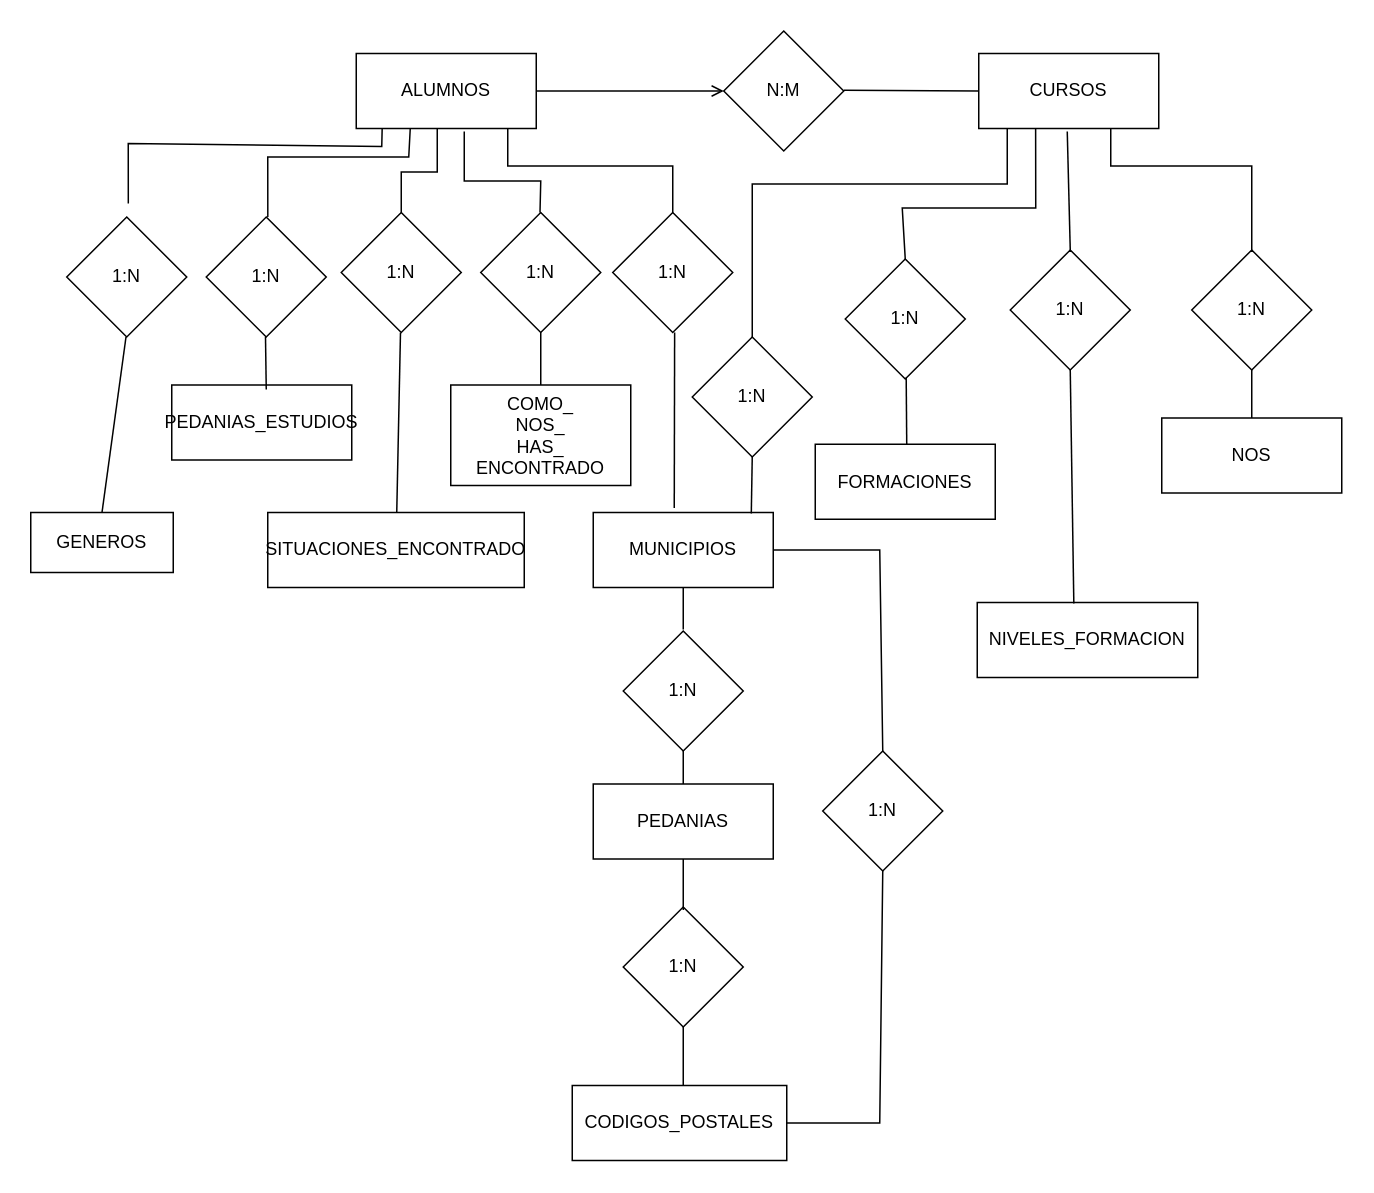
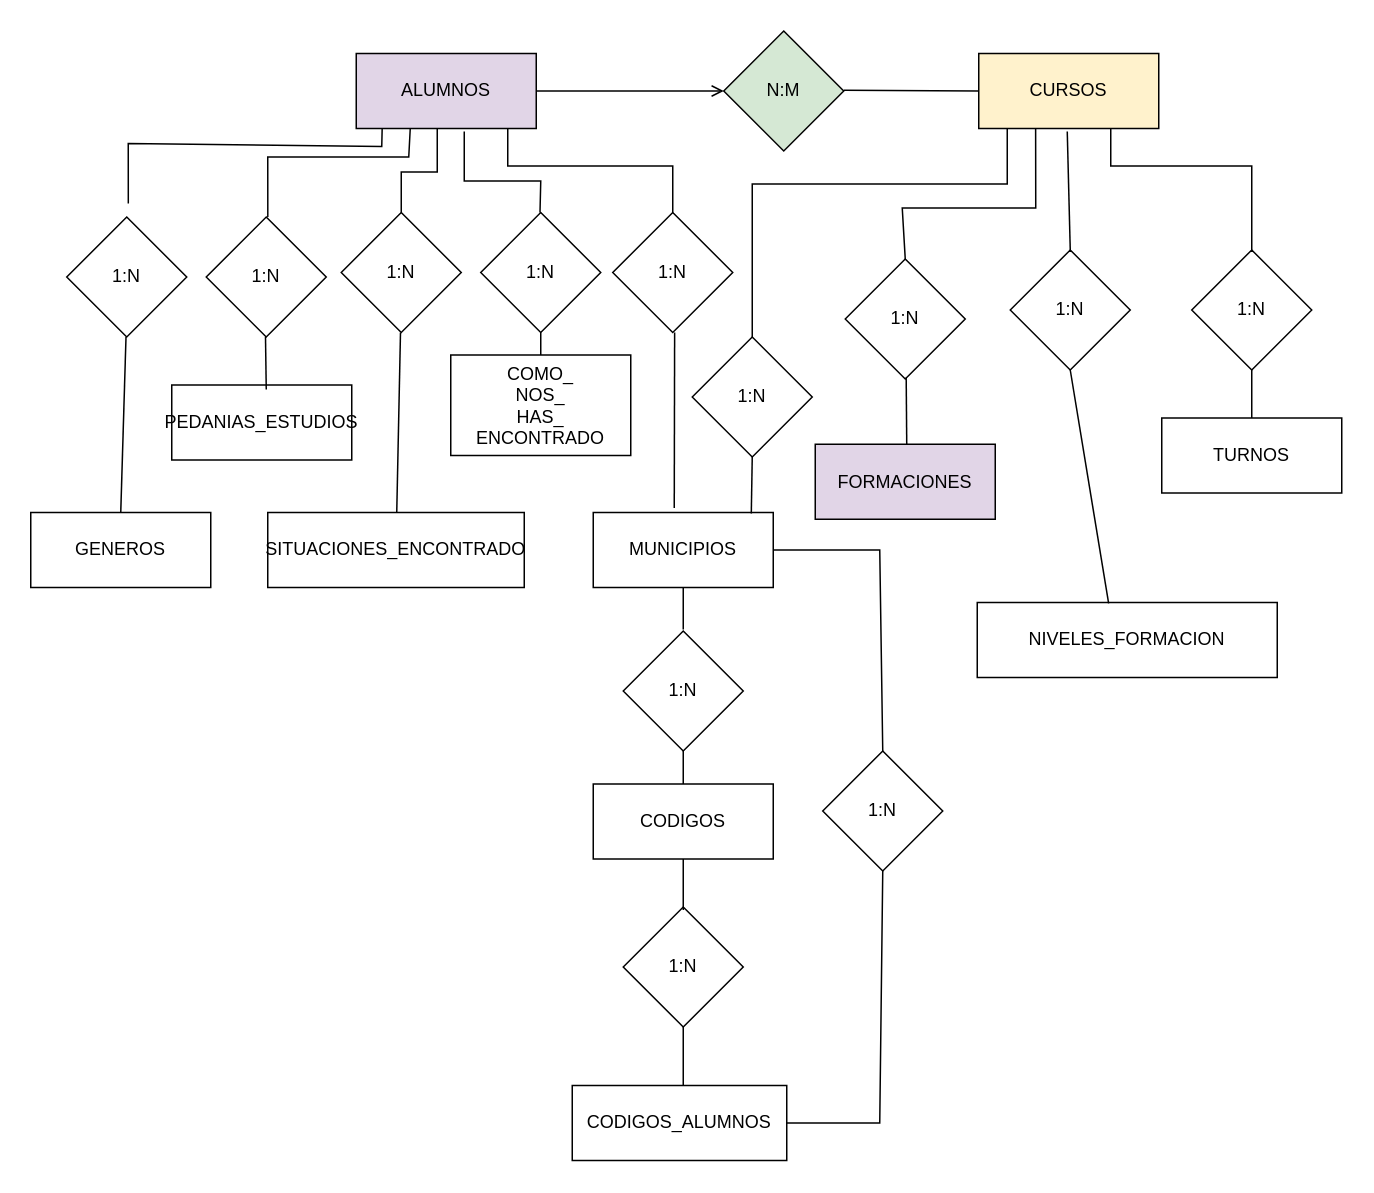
node "ALUMNOS": fillcolor #ffffff -> #e1d5e7
node "N:M": fillcolor #ffffff -> #d5e8d4
node "CURSOS": fillcolor #ffffff -> #fff2cc
node "COMO_ NOS_ HAS_ ENCONTRADO": moved (541, 435) -> (541, 405)
node "NOS": label "NOS" -> "TURNOS"
node "FORMACIONES": fillcolor #ffffff -> #e1d5e7
node "GENEROS": size 143x60 -> 180x75
node "NIVELES_FORMACION": size 221x75 -> 300x75
node "PEDANIAS": label "PEDANIAS" -> "CODIGOS"
node "CODIGOS_POSTALES": label "CODIGOS_POSTALES" -> "CODIGOS_ALUMNOS"
